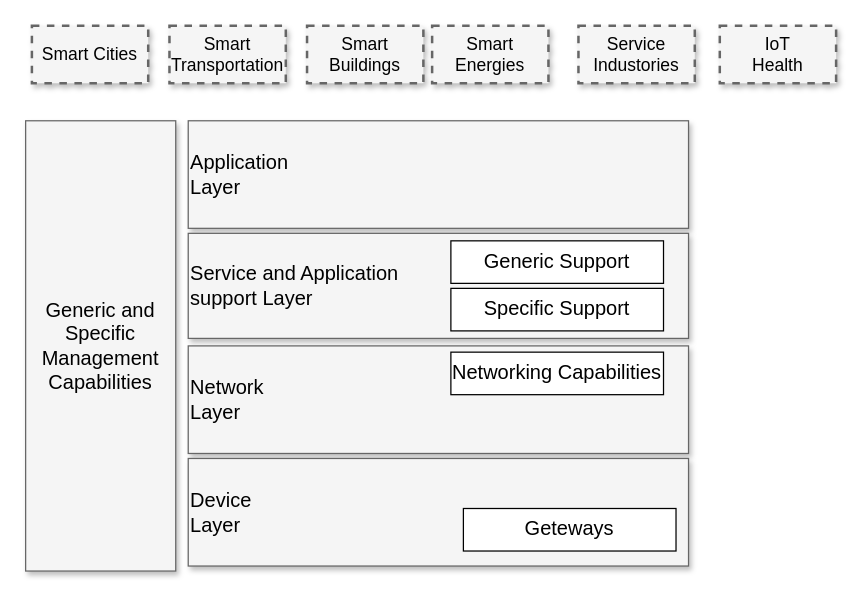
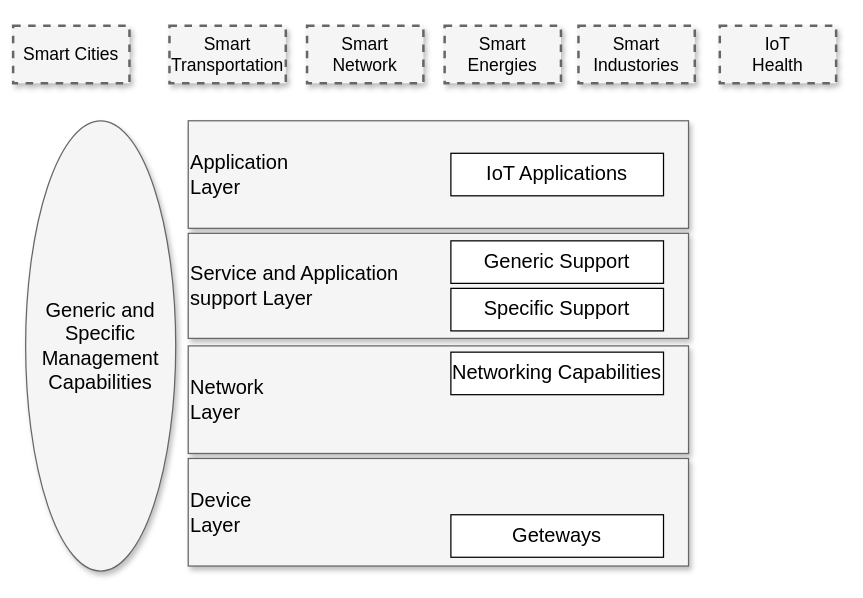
node "Smart Cities": moved (90, 54) -> (71, 54)
node "Smart Buildings": label "Smart Buildings" -> "Smart Network"
node "Smart Energies": moved (490, 54) -> (503, 54)
node "Service Industories": label "Service Industories" -> "Smart Industories"
node "IoT Applications": added
node "Generic and Specific Management Capabilities": shape rectangle -> ellipse
node "Geteways": moved (569, 529) -> (557, 536)
